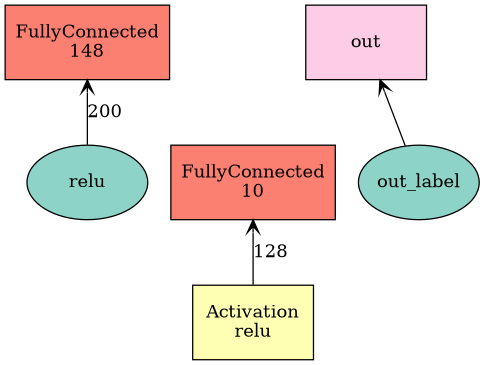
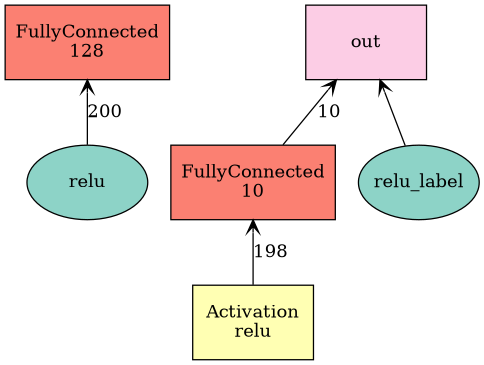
node "FullyConnected 148": label "FullyConnected 148" -> "FullyConnected 128"
edge "FullyConnected 10" -> "out": added, label "10"
node "out_label": label "out_label" -> "relu_label"
edge "Activation relu" -> "FullyConnected 10": label "128" -> "198"
